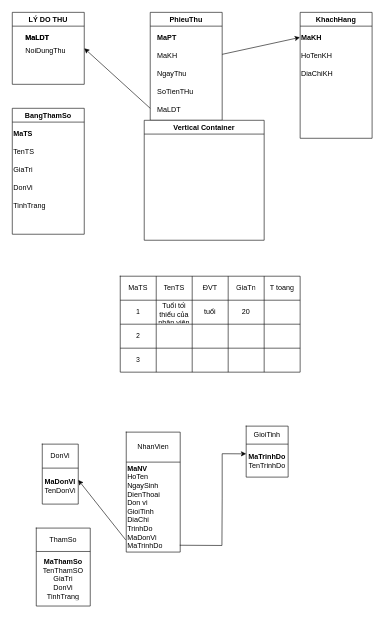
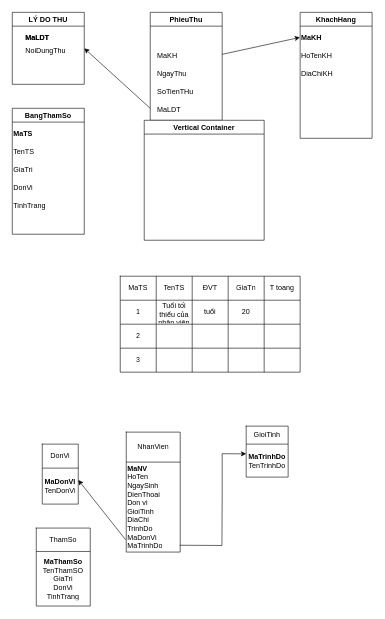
node "MaPT": removed
